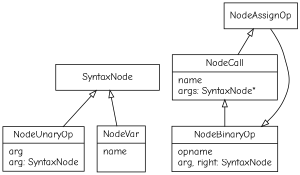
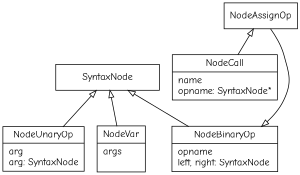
node "NodeCall": text "args: SyntaxNode*" -> "opname: SyntaxNode*"
edge "NodeBinaryOp" -> "NodeCall": now "NodeBinaryOp" -> "SyntaxNode"
node "NodeVar": text "name" -> "args"
node "NodeBinaryOp": text "arg, right: SyntaxNode" -> "left, right: SyntaxNode"
